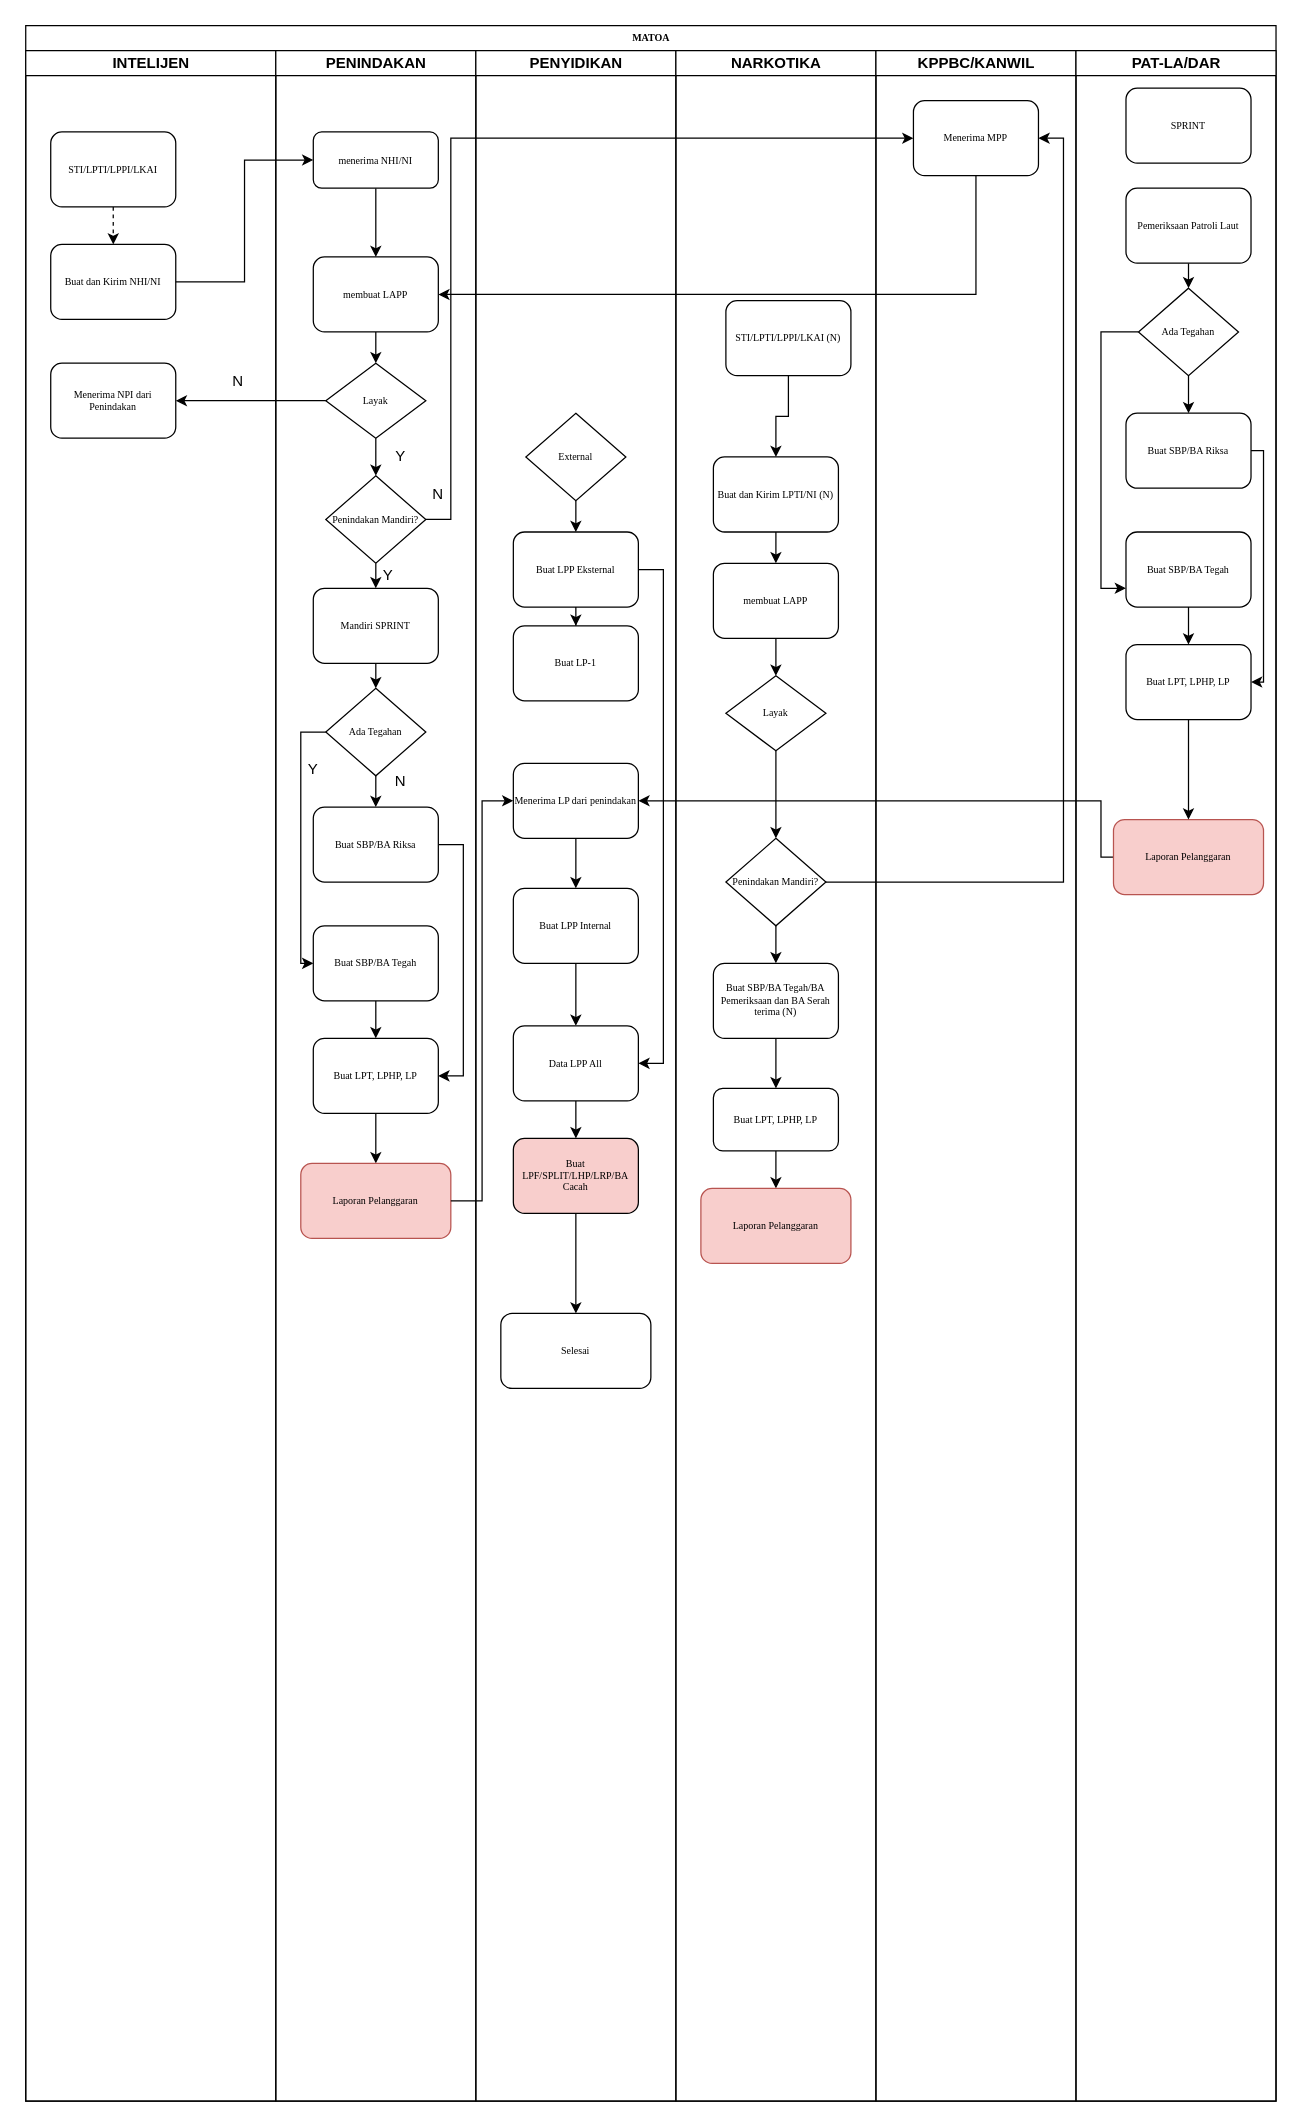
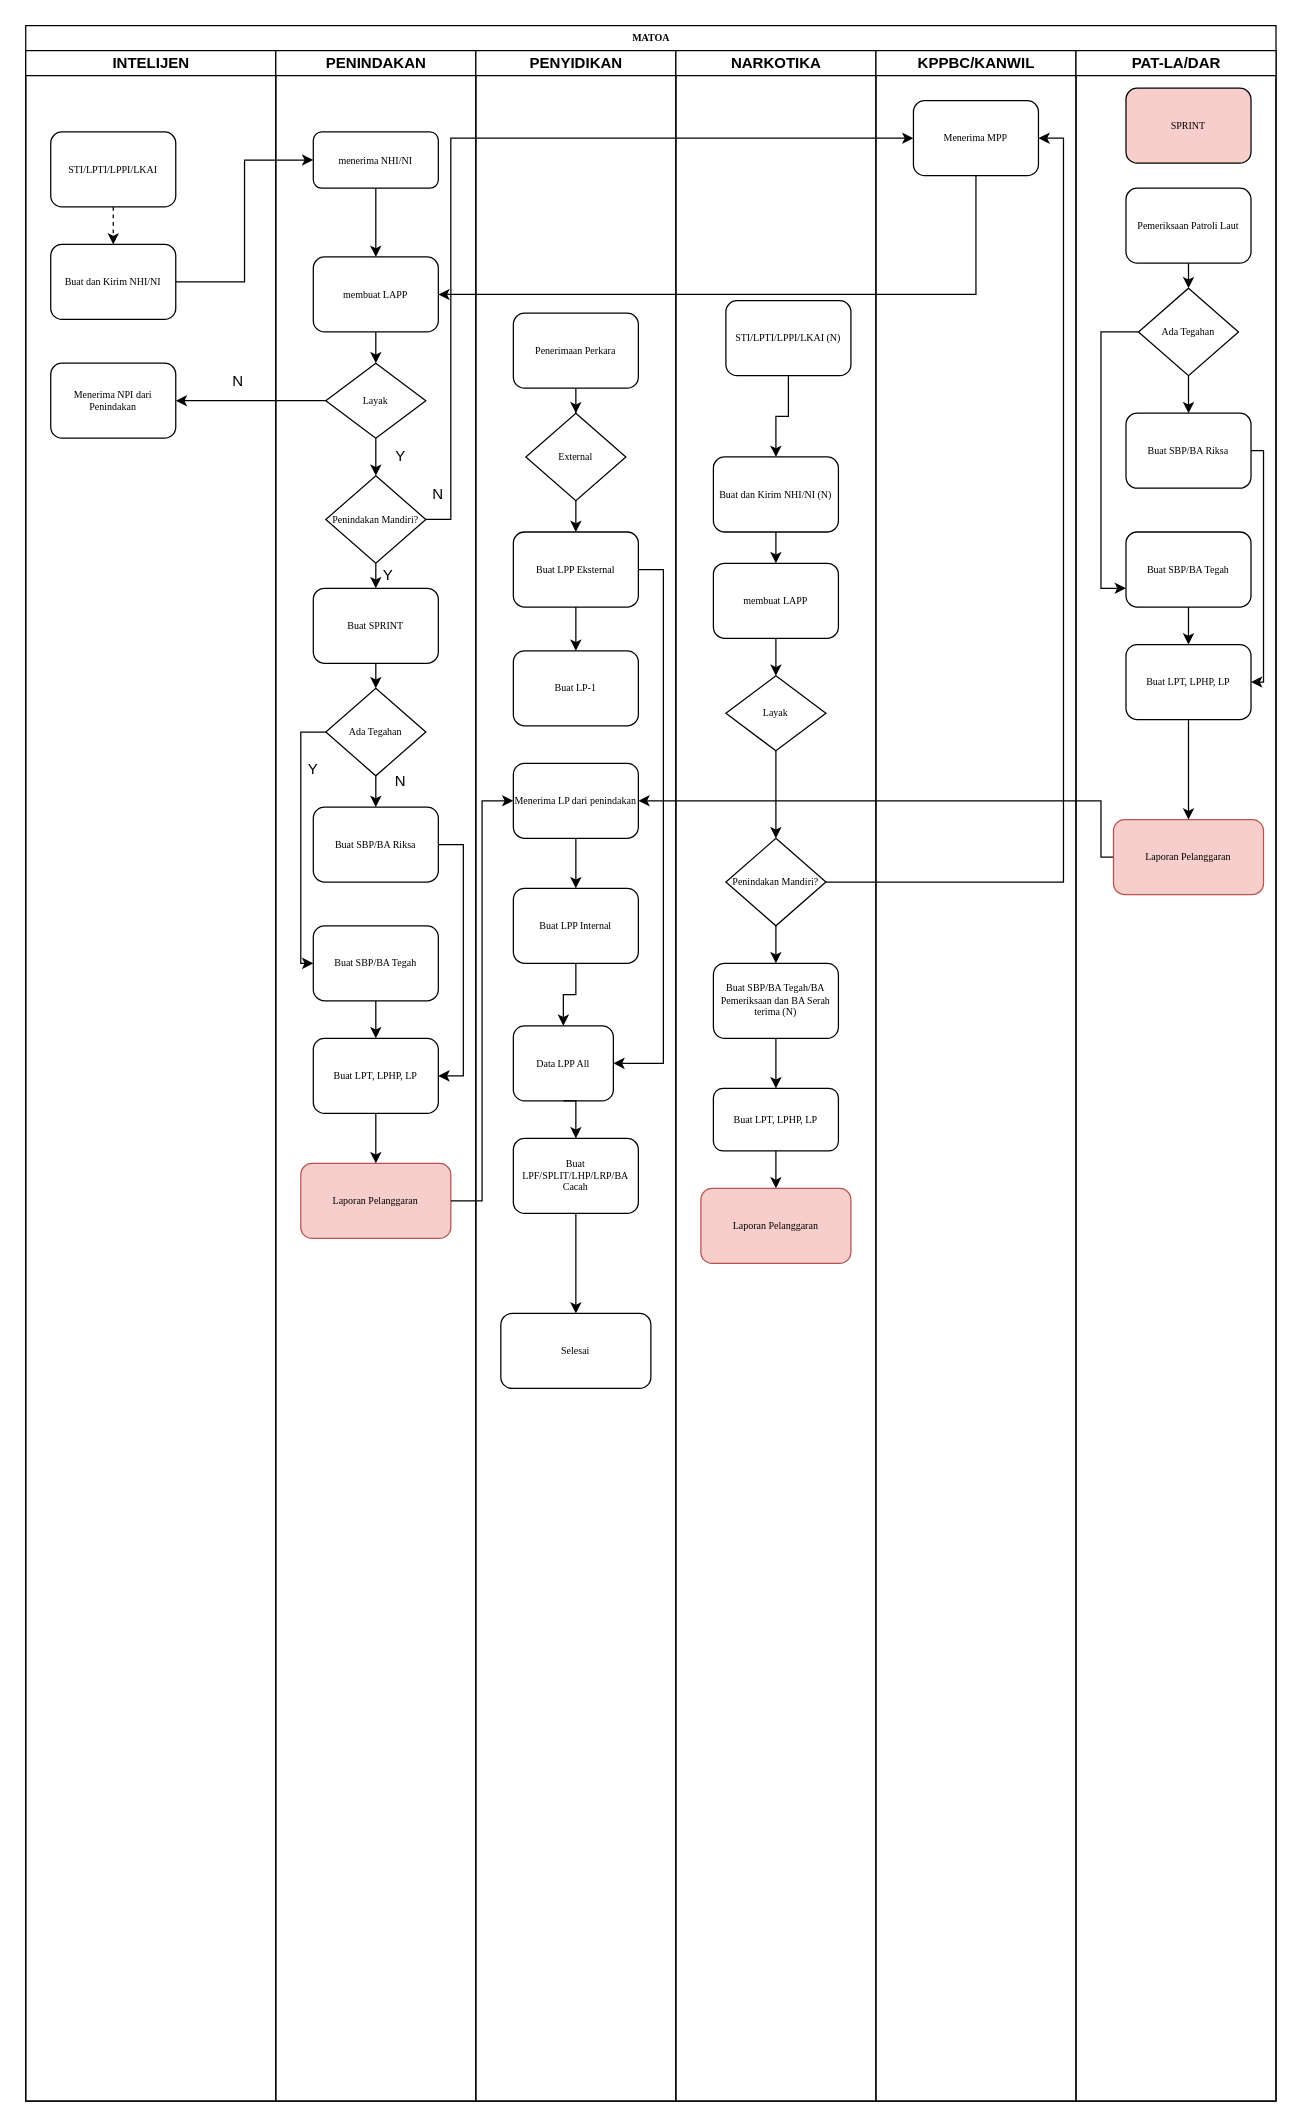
node "SPRINT": fillcolor #ffffff -> #f8cecc
node "Penerimaan Perkara": added
edge "Penerimaan Perkara" -> "External": added
node "Buat dan Kirim LPTI/NI (N)": label "Buat dan Kirim LPTI/NI (N)" -> "Buat dan Kirim NHI/NI (N)"
node "Mandiri SPRINT": label "Mandiri SPRINT" -> "Buat SPRINT"
node "Buat LP-1": moved (576, 663) -> (576, 688)
node "Data LPP All": size 125x75 -> 100x75
node "Buat LPF/SPLIT/LHP/LRP/BA Cacah": fillcolor #f8cecc -> #ffffff
